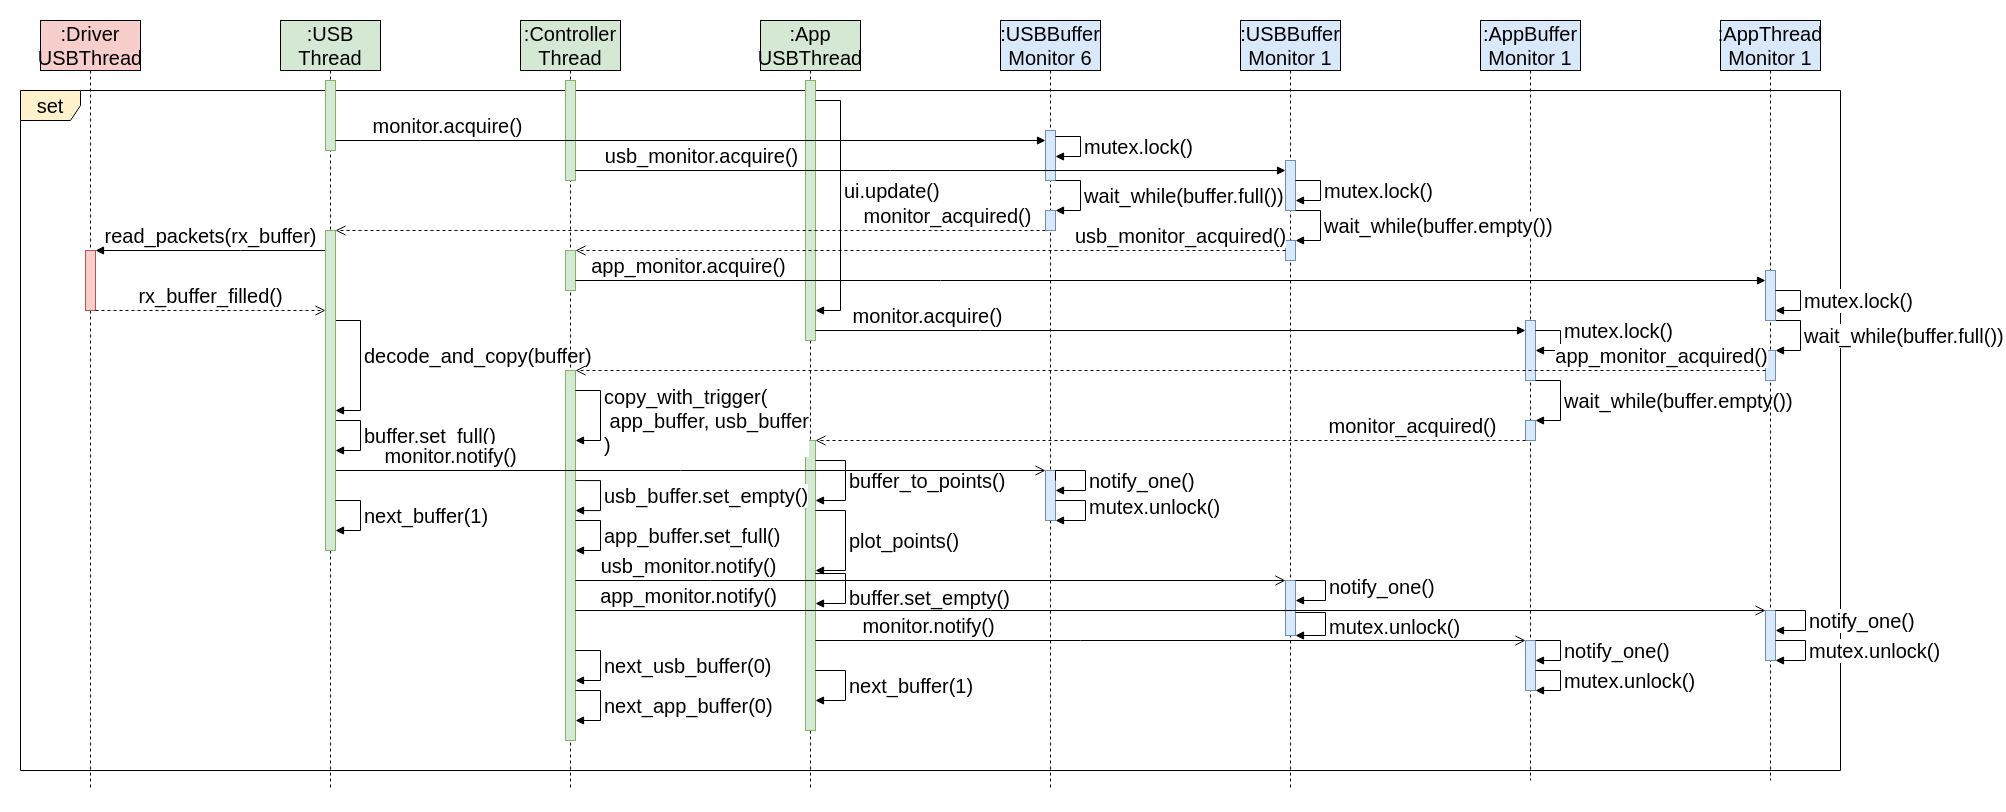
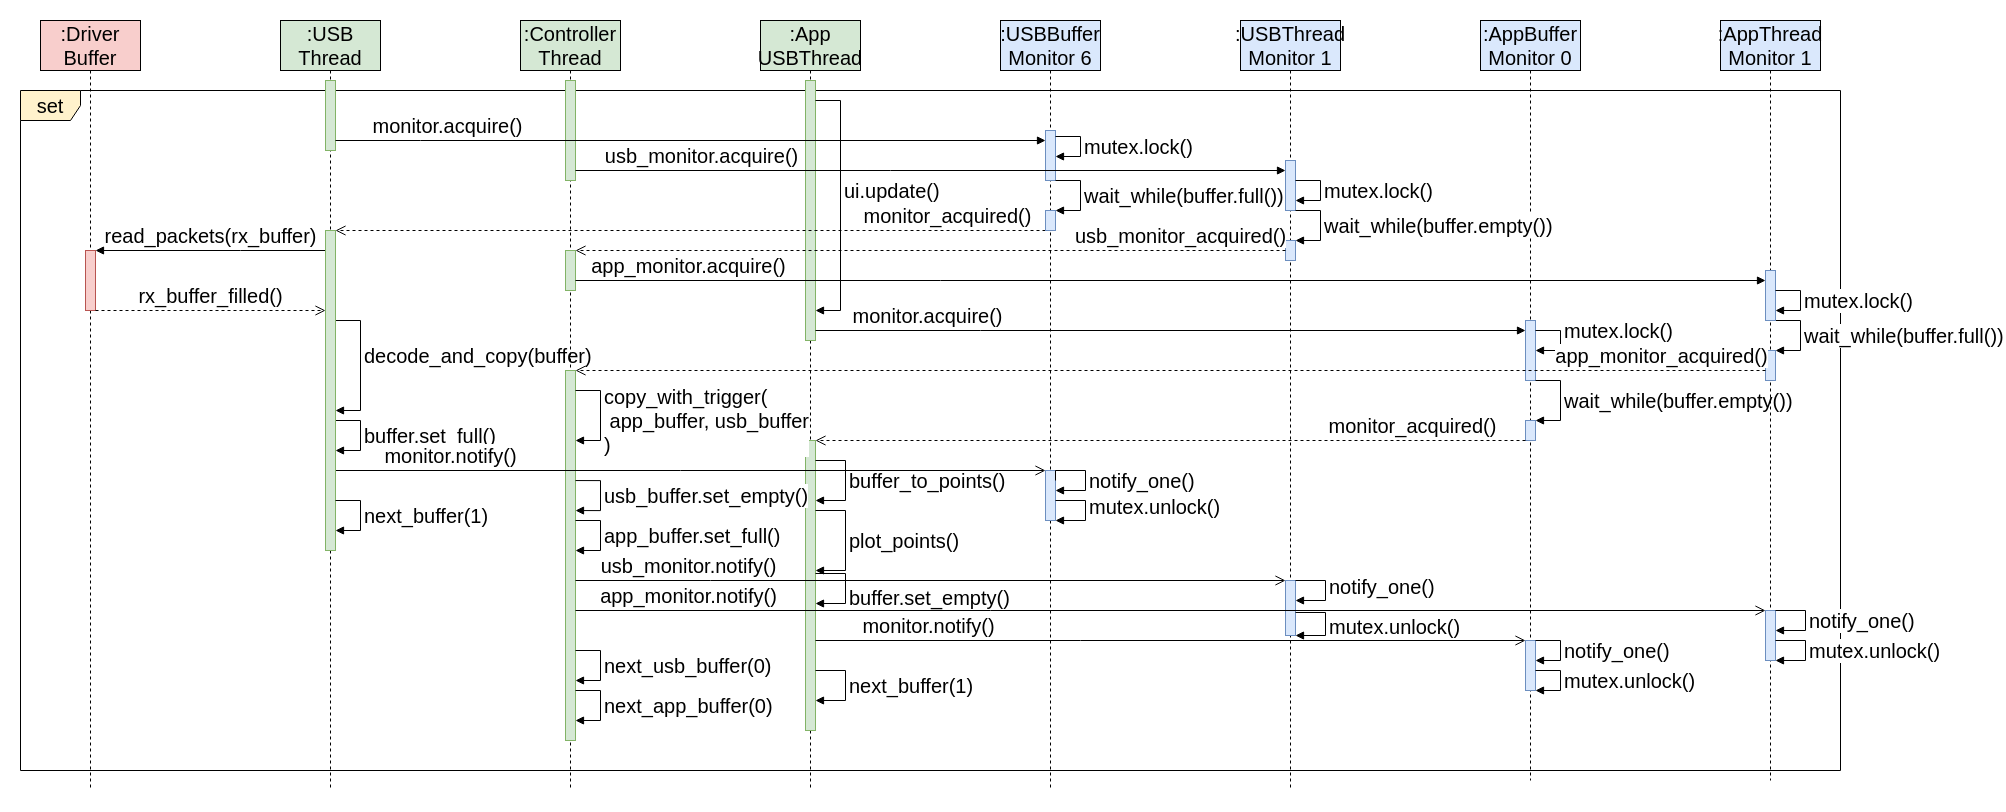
node ":DriverUSBThread": label ":DriverUSBThread" -> ":DriverBuffer"
node ":USBBufferMonitor 1": label ":USBBufferMonitor 1" -> ":USBThreadMonitor 1"
node ":AppBufferMonitor 1": label ":AppBufferMonitor 1" -> ":AppBufferMonitor 0"
